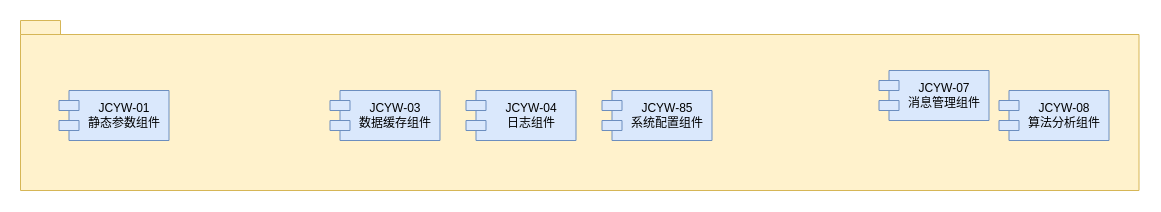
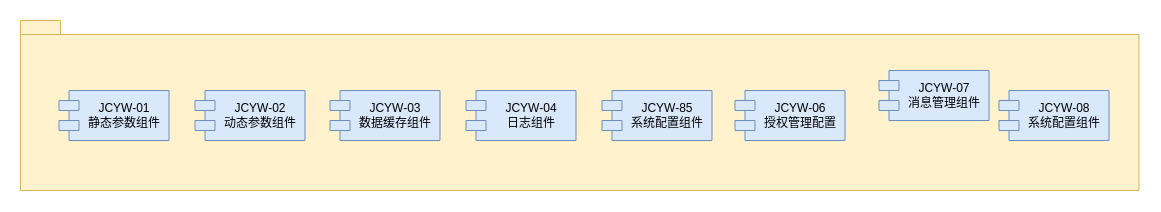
node "JCYW-02 动态参数组件": added
node "JCYW-06 授权管理配置": added
node "JCYW-08 算法分析组件": label "JCYW-08 算法分析组件" -> "JCYW-08 系统配置组件"
